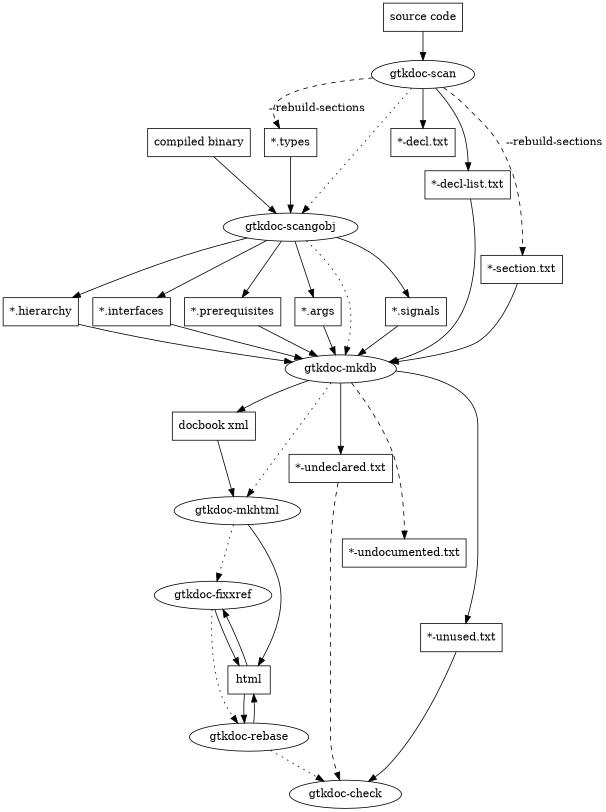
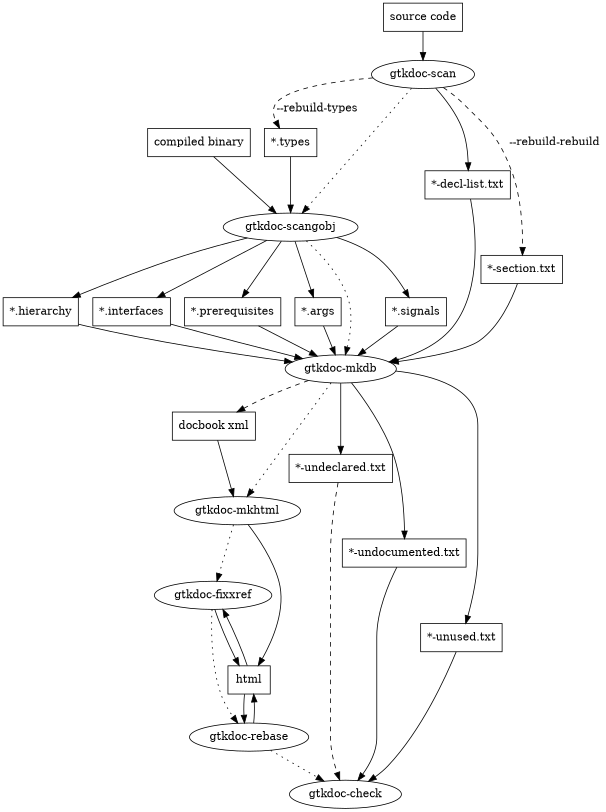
edge "gtkdoc-scan" -> "*.types": label "--rebuild-sections" -> "--rebuild-types"
node "*-decl.txt": removed
edge "gtkdoc-scan" -> "*-section.txt": label "--rebuild-sections" -> "--rebuild-rebuild"
edge "gtkdoc-mkdb" -> "docbook xml": style solid -> dashed
edge "gtkdoc-mkdb" -> "*-undocumented.txt": style dashed -> solid
edge "*-undocumented.txt" -> "gtkdoc-check": added
